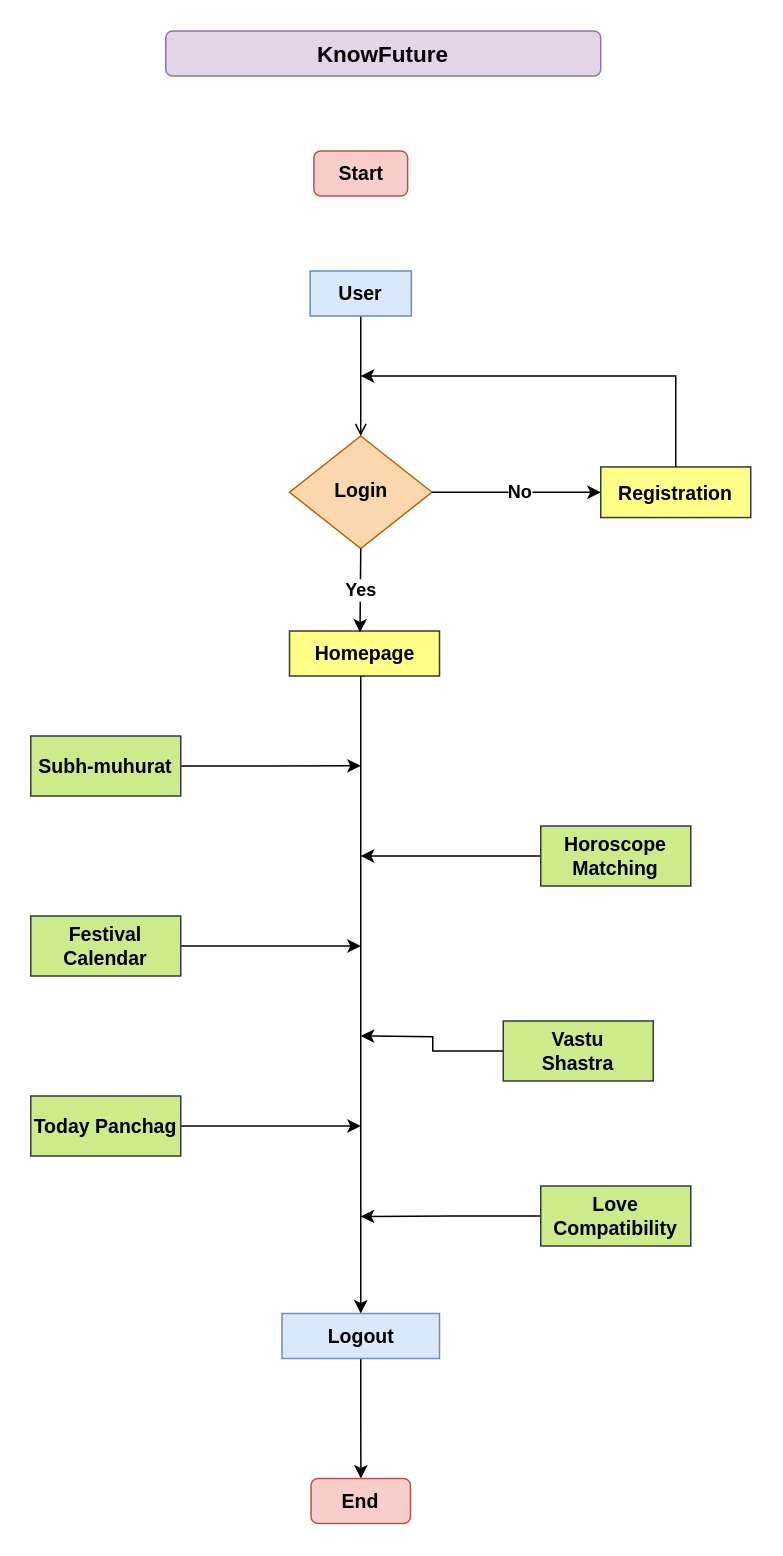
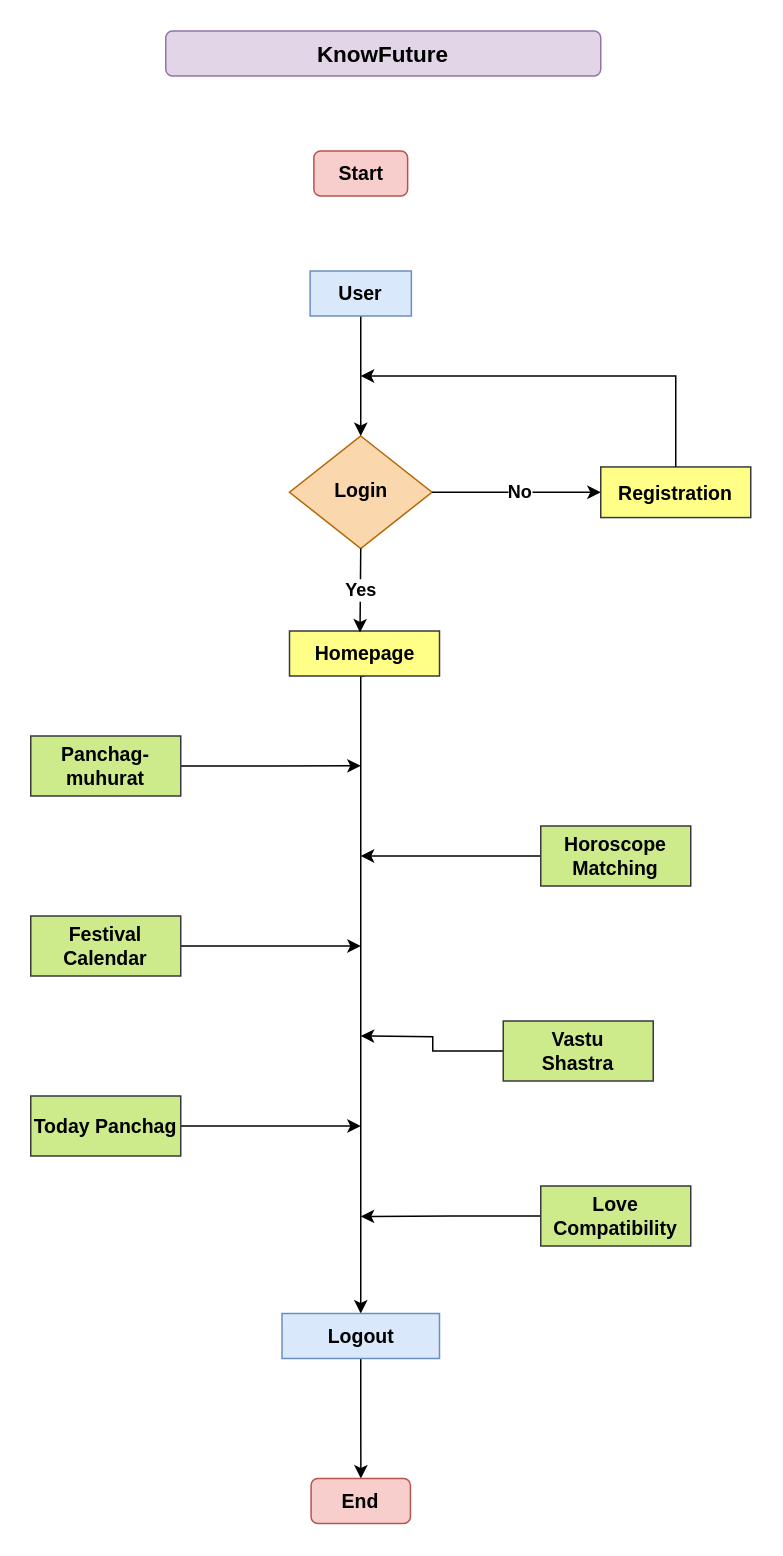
edge "User" -> "Login": arrowhead open -> classic
node "Subh-muhurat": label "Subh-muhurat" -> "Panchag-muhurat"
